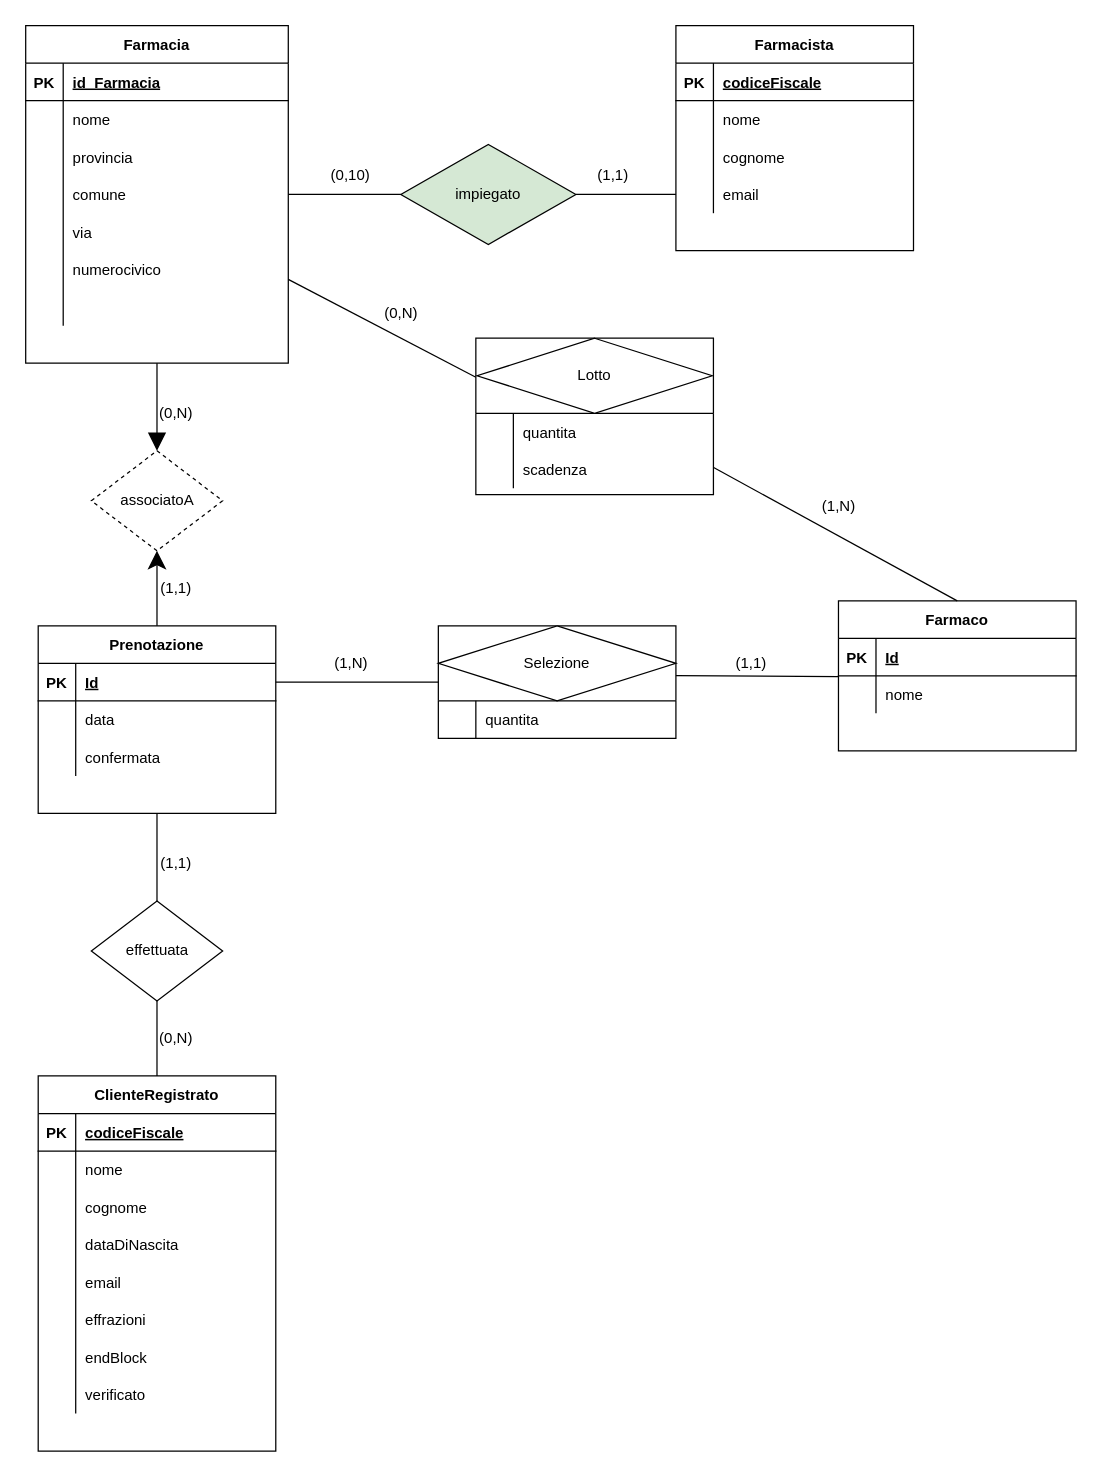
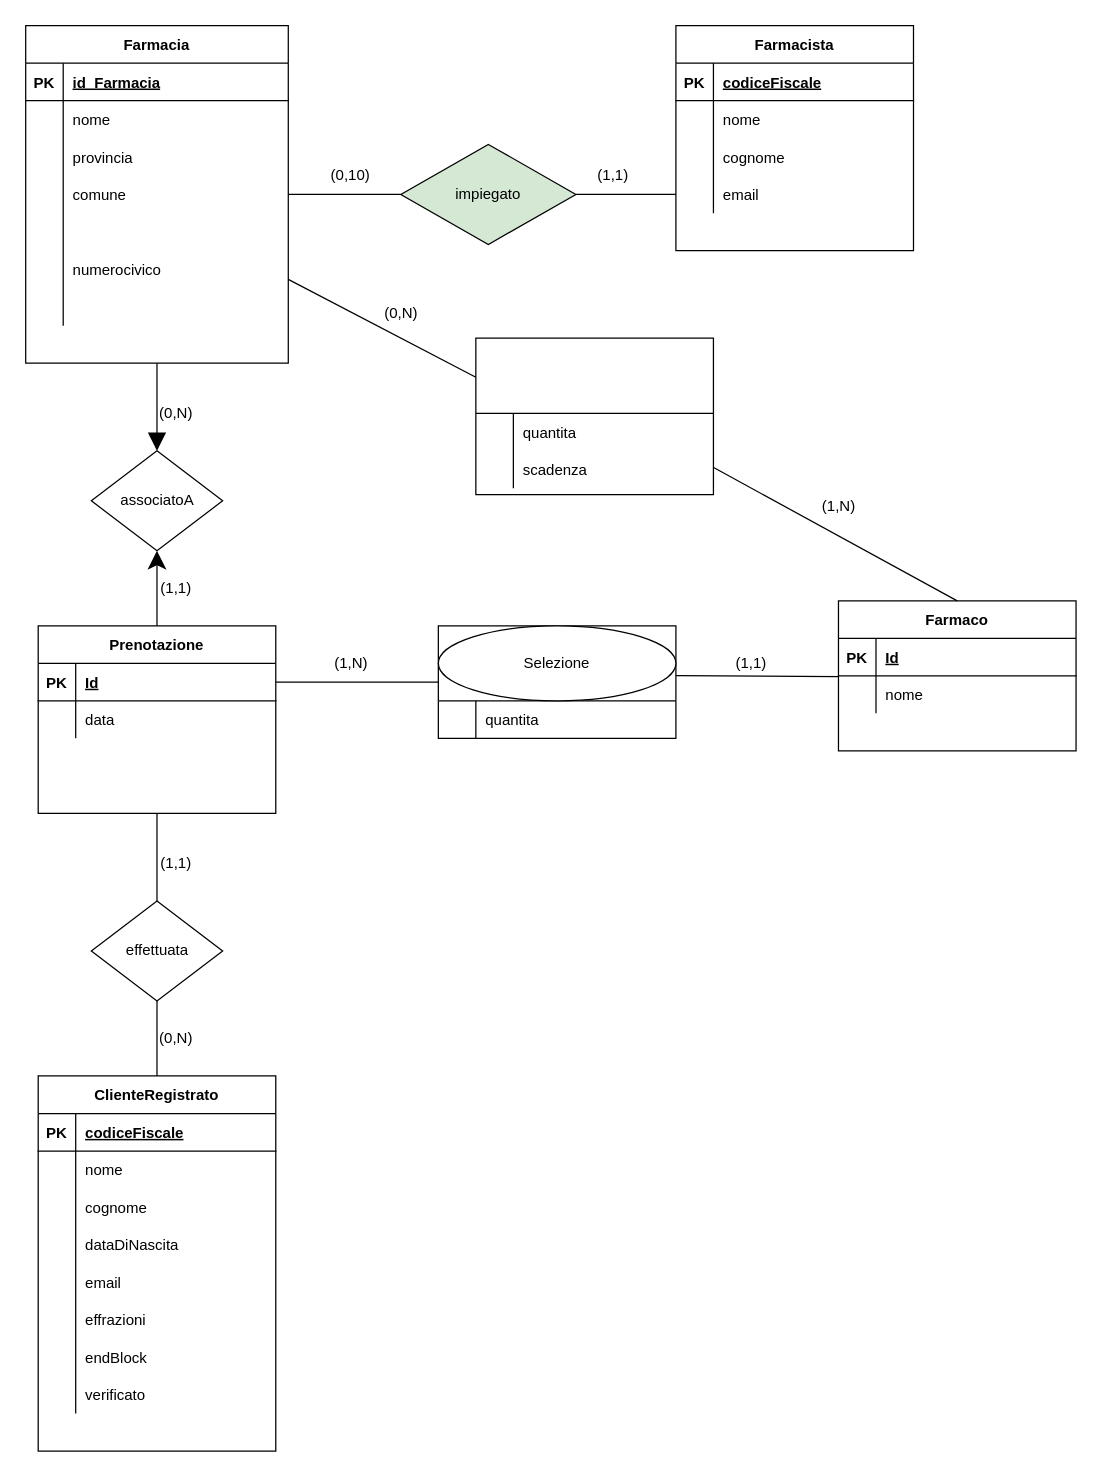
node "via": removed
node "Lotto": removed
node "associatoA": style dashed -> solid
node "Selezione": shape diamond -> ellipse
node "confermata": removed
